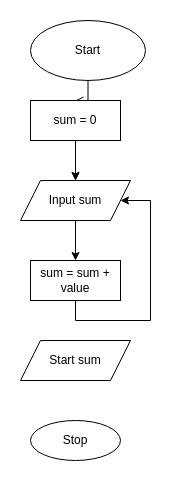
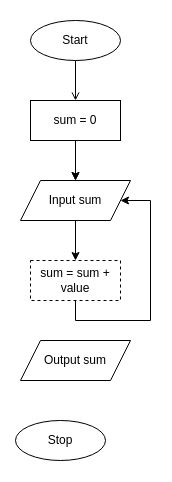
node "Start": size 115x60 -> 90x40
node "sum = sum + value": style solid -> dashed
node "Start sum": label "Start sum" -> "Output sum"
node "Stop": moved (76, 441) -> (61, 441)
